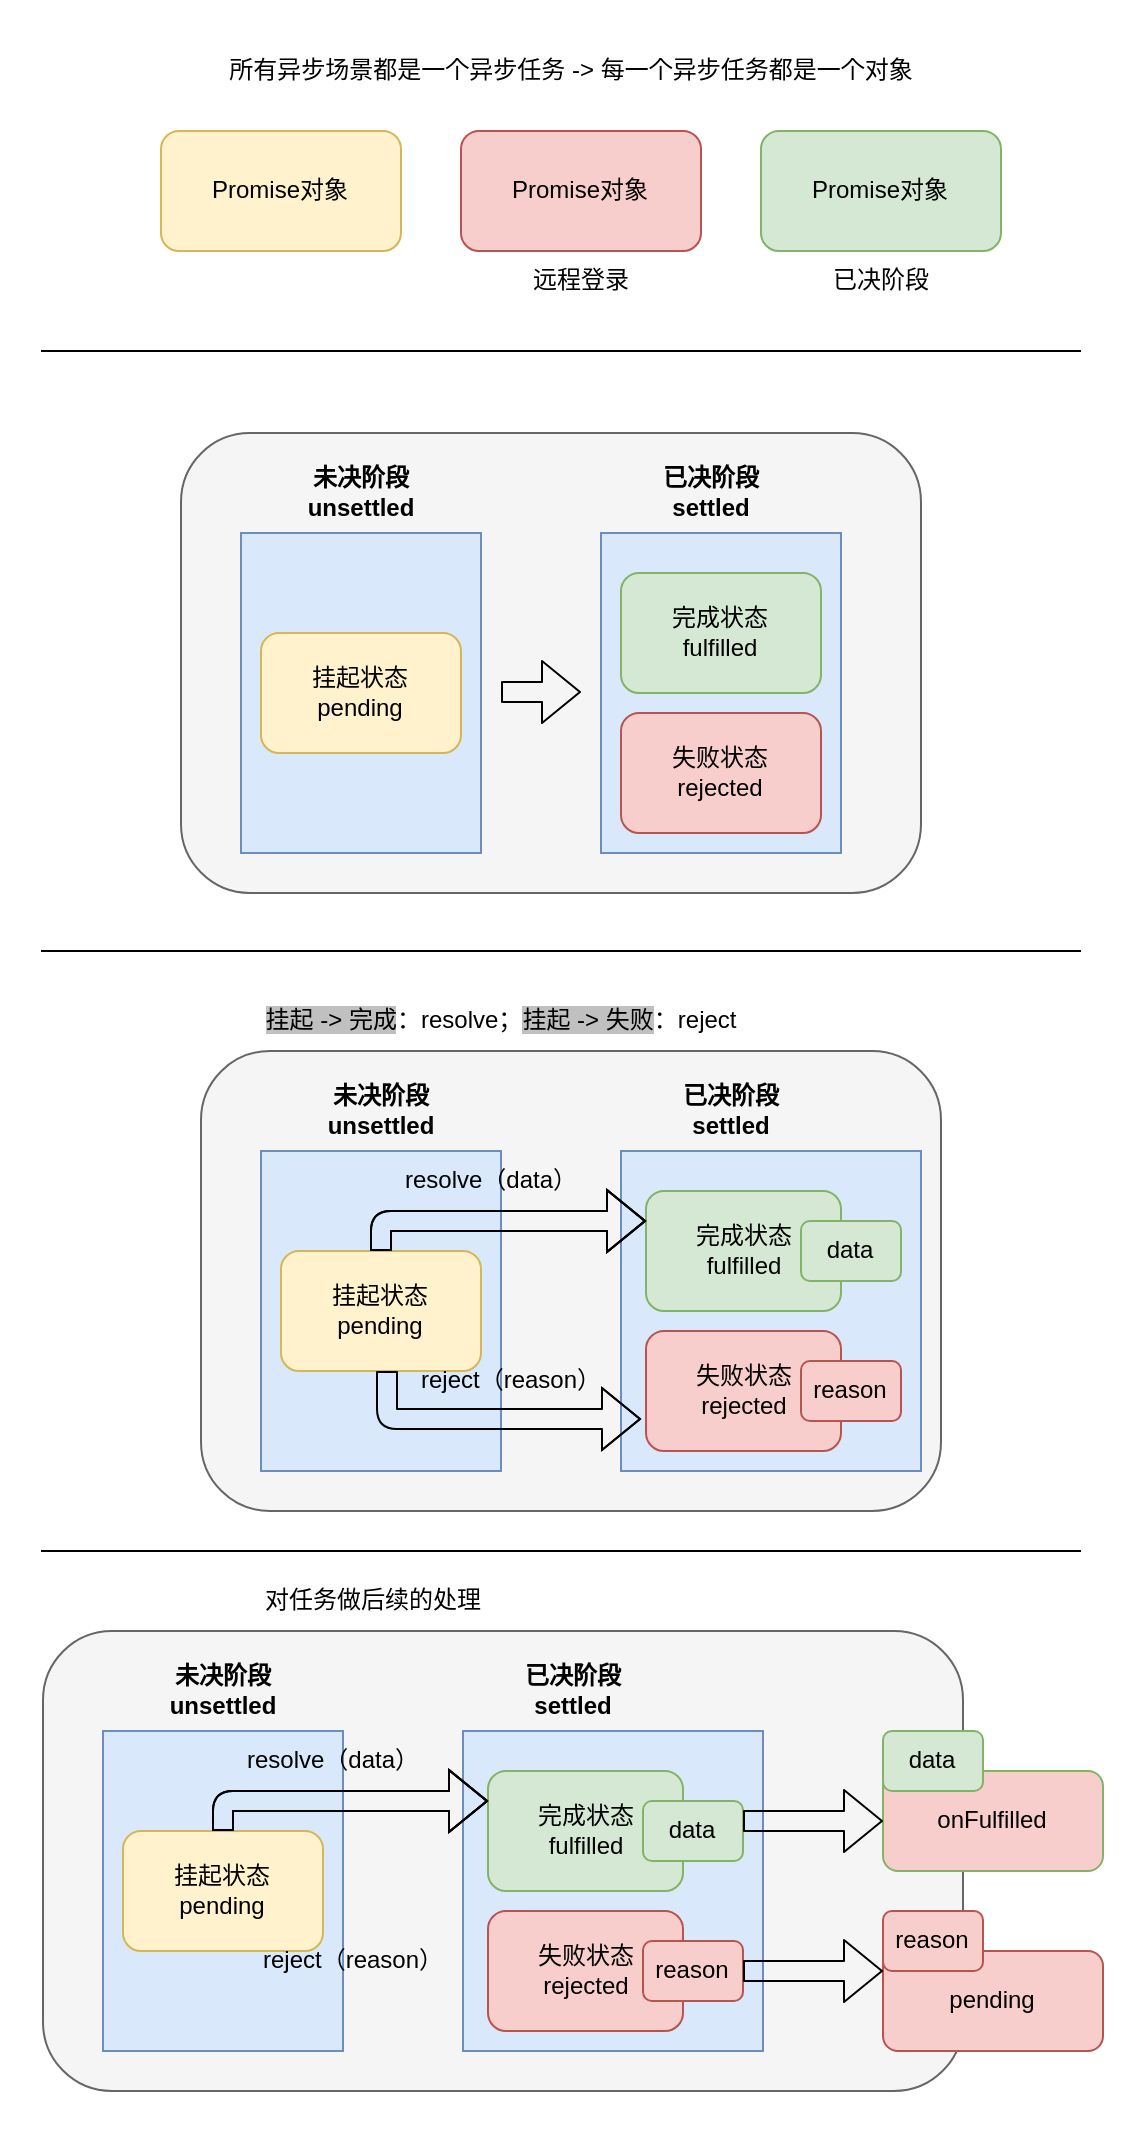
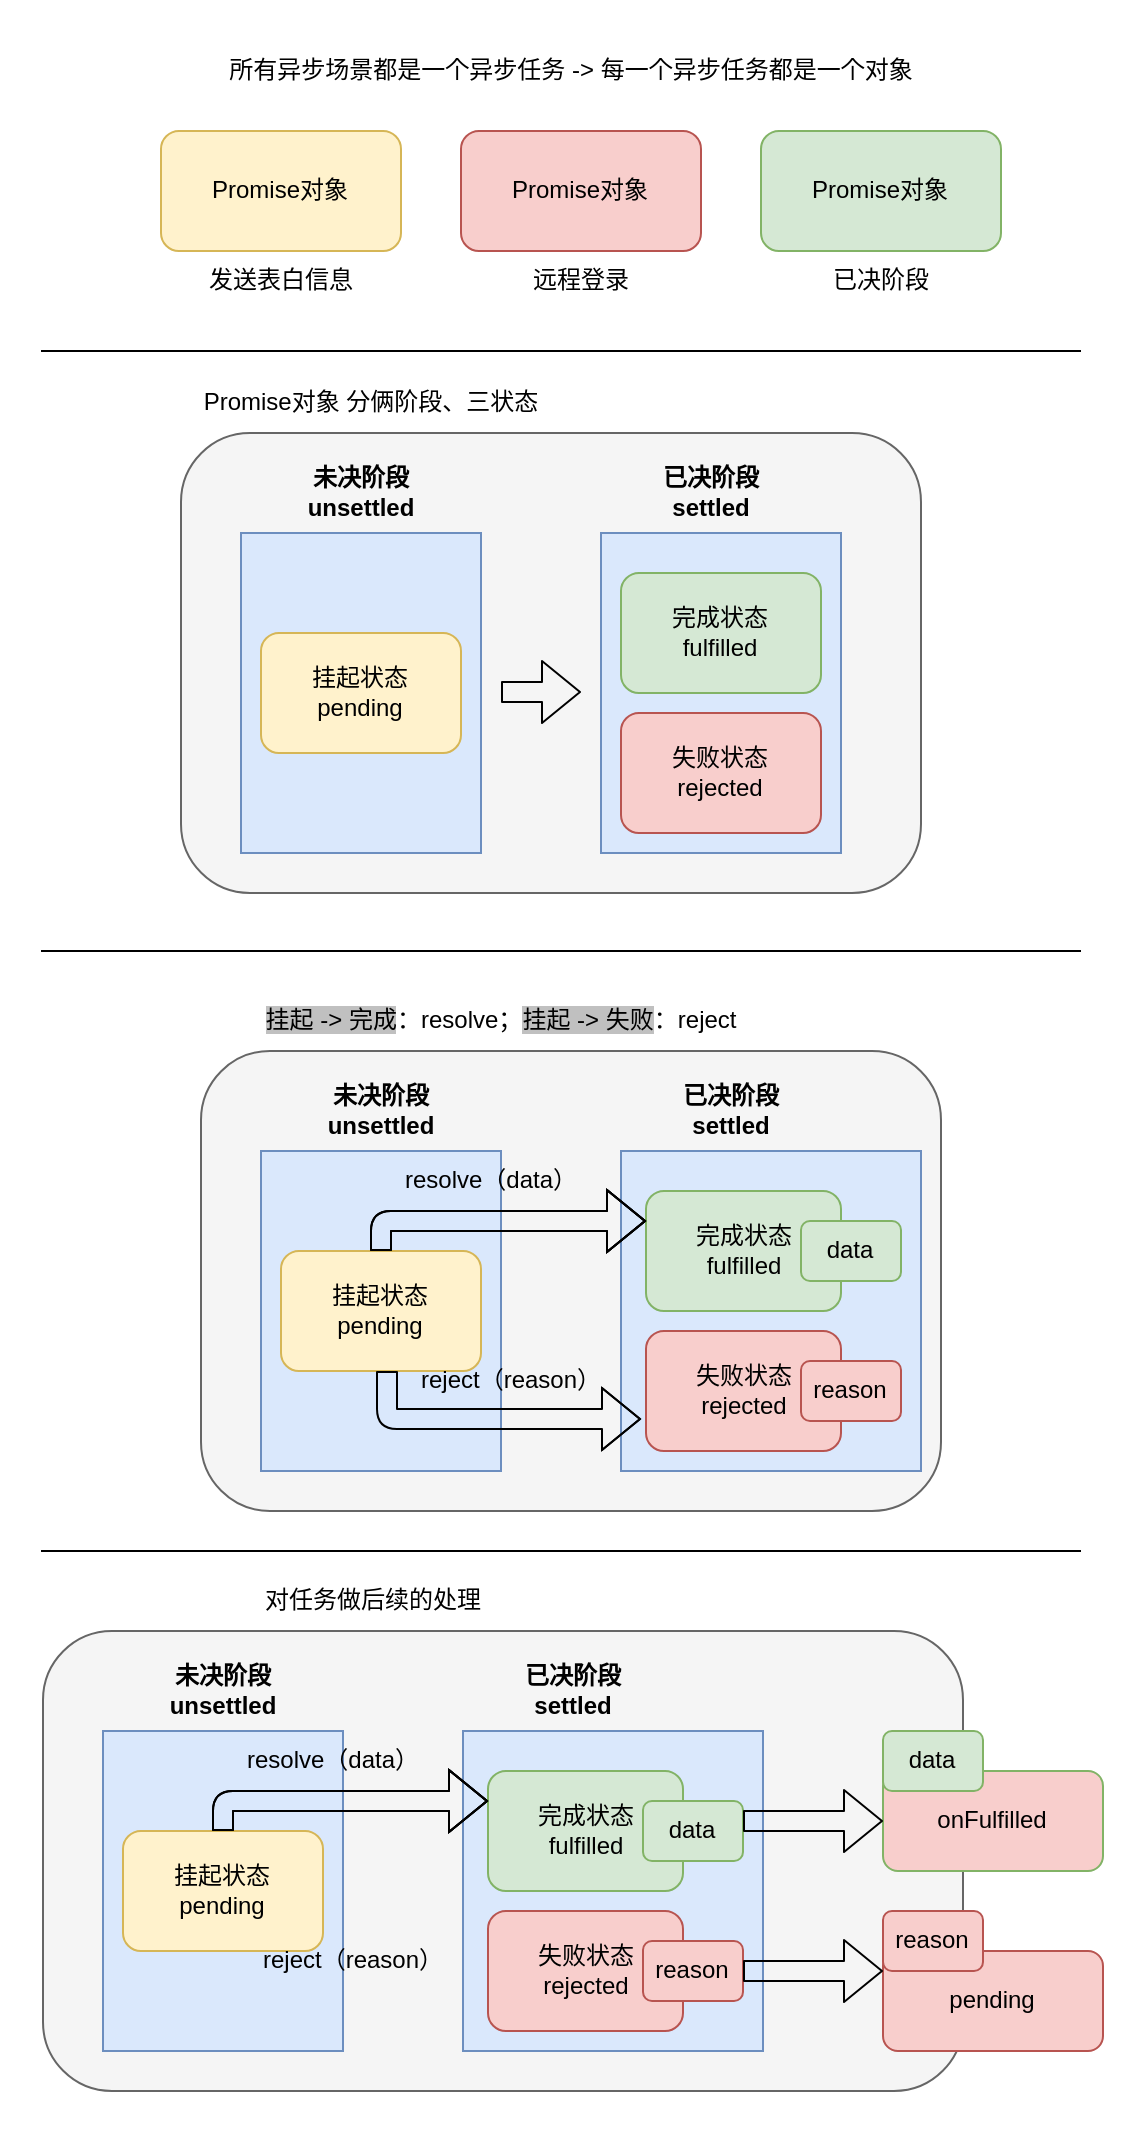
node "发送表白信息": added
node "Promise对象 分俩阶段、三状态": added
